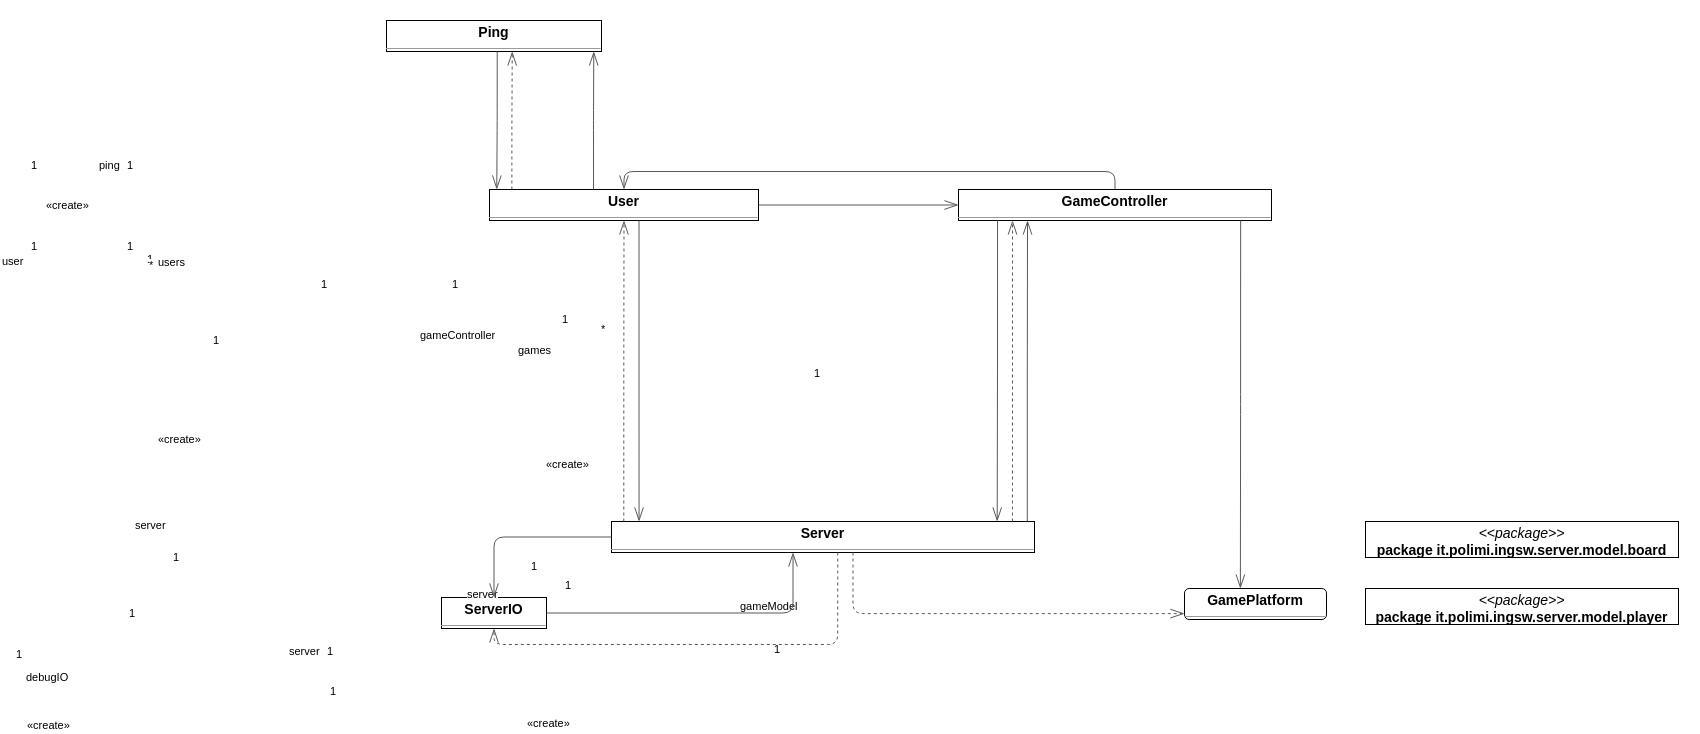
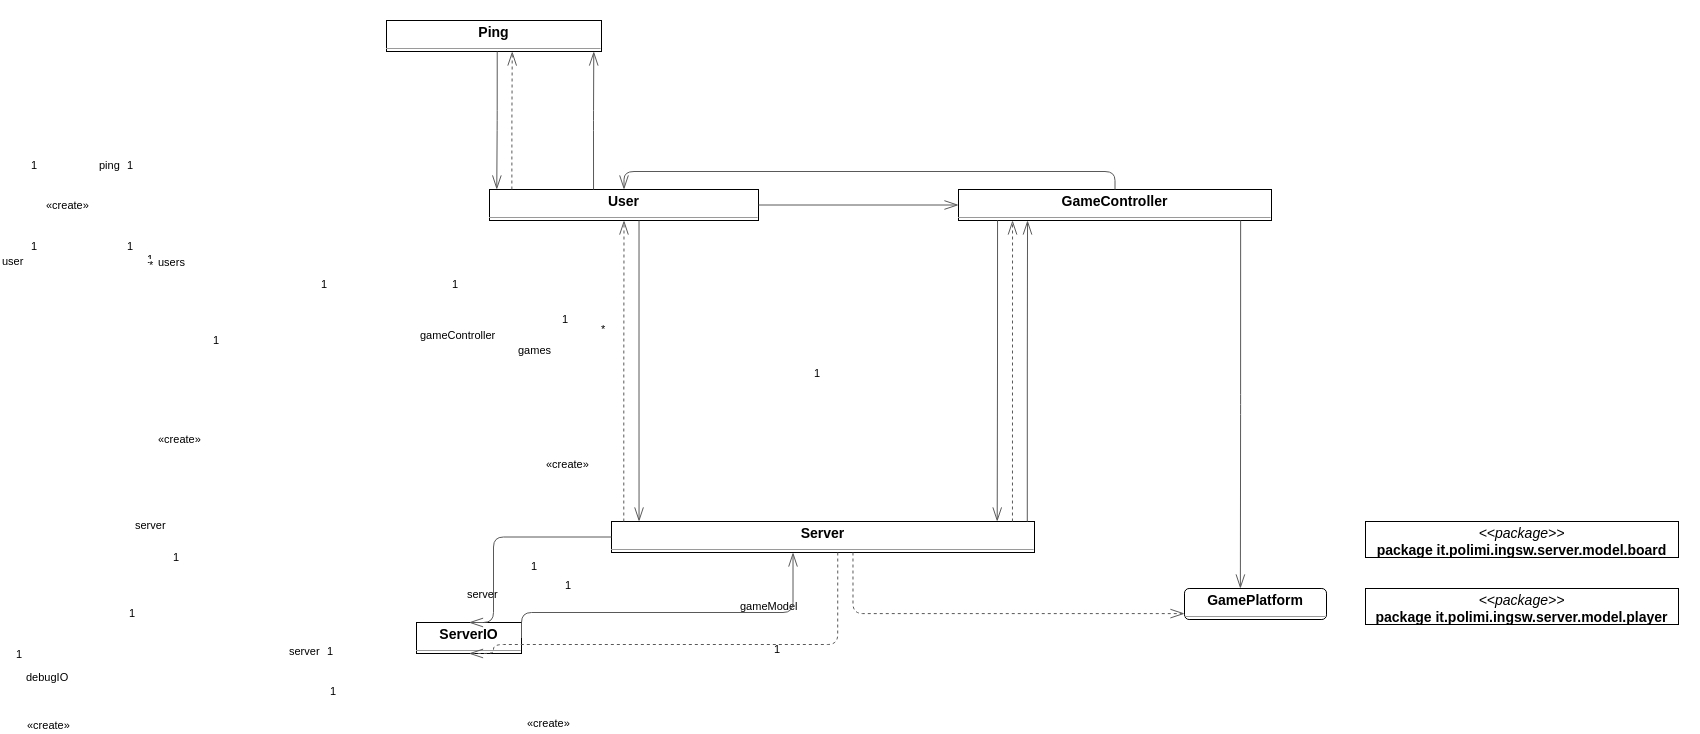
node "ServerIO": moved (494, 613) -> (469, 638)
